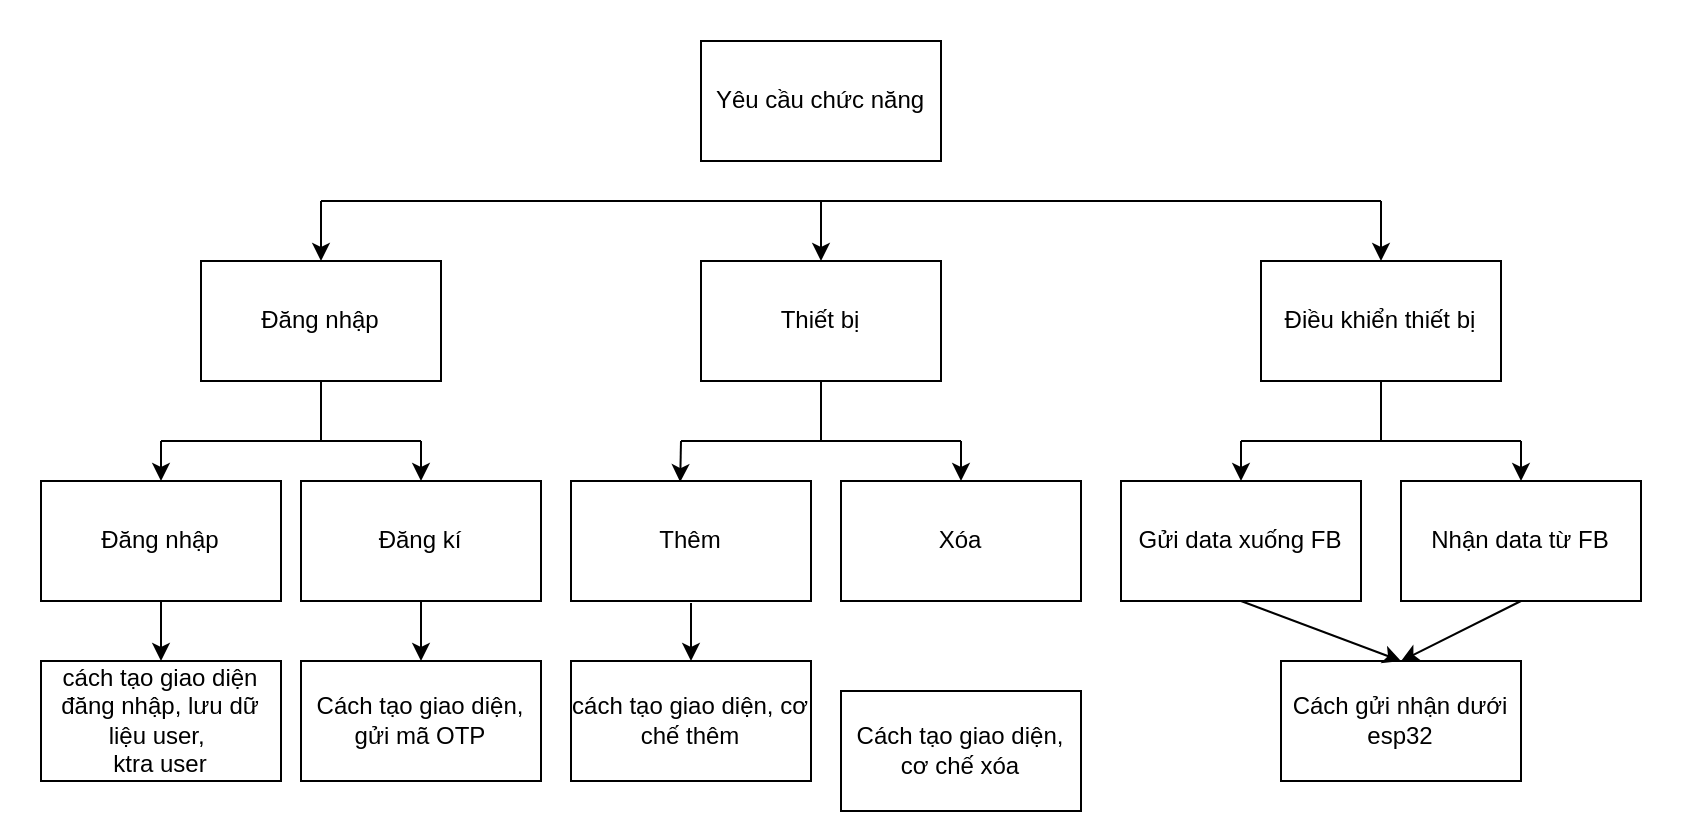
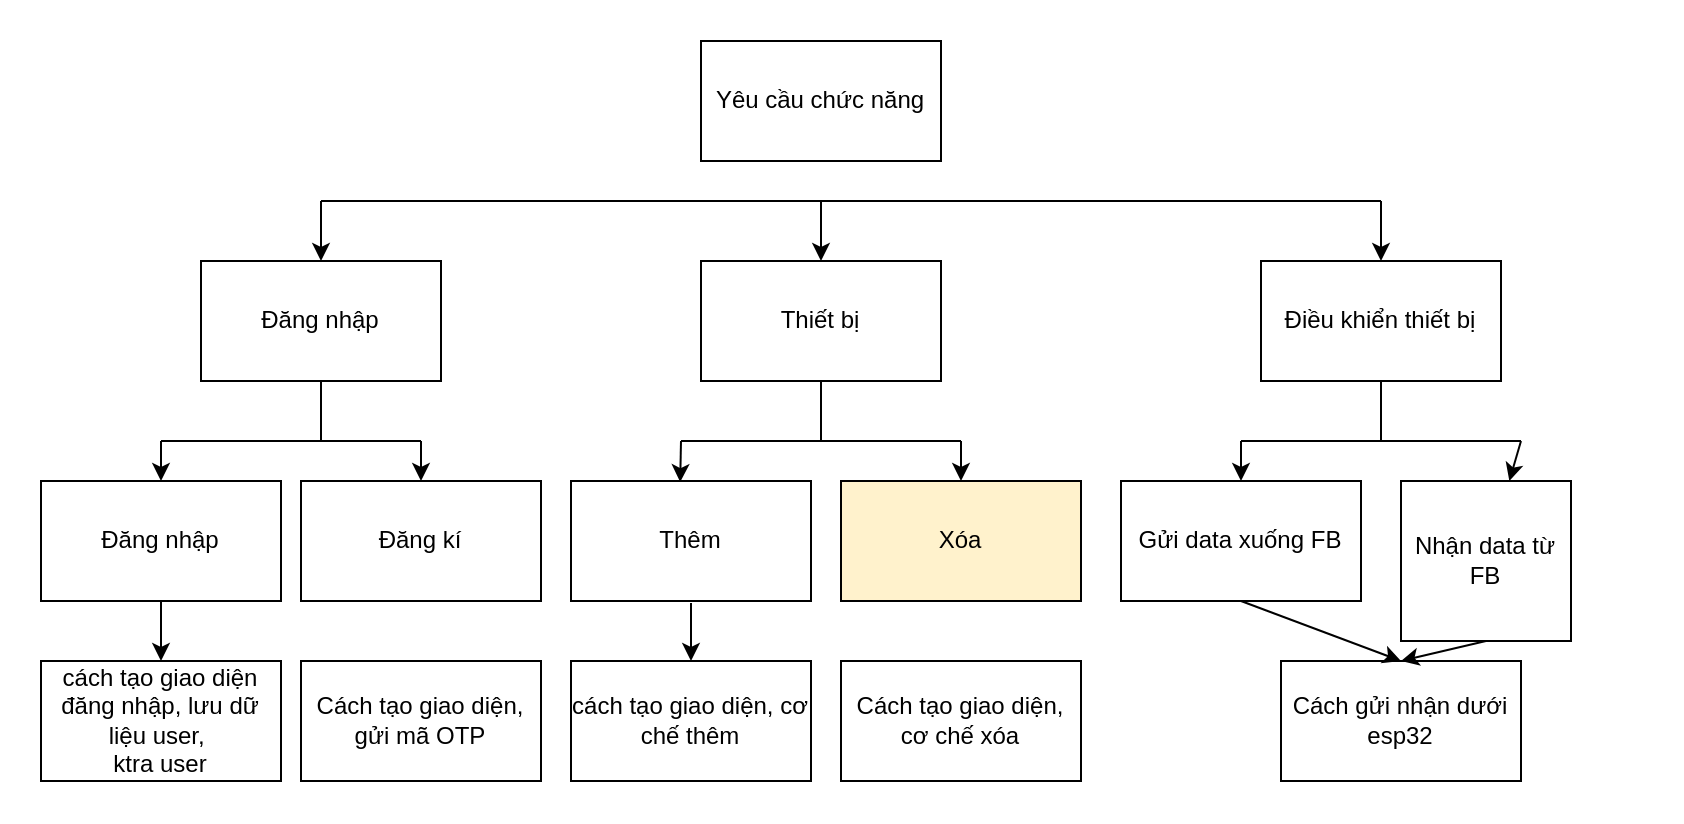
node "Xóa": fillcolor #ffffff -> #fff2cc
node "Nhận data từ FB": size 240x120 -> 170x160
edge "Đăng kí" -> "Cách tạo giao diện, gửi mã OTP": removed
node "Cách tạo giao diện, cơ chế xóa": moved (961, 751) -> (961, 721)
